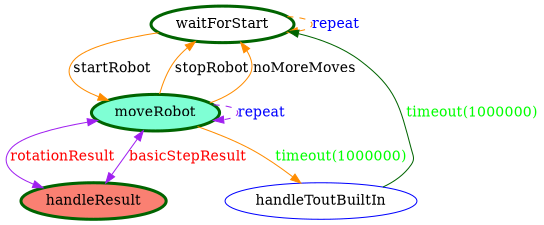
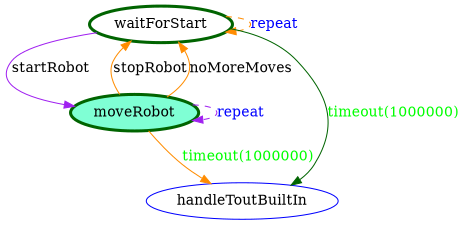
edge "waitForStart" -> "moveRobot": color darkorange -> purple
edge "handleToutBuiltIn" -> "waitForStart": reversed
node "handleResult": removed
